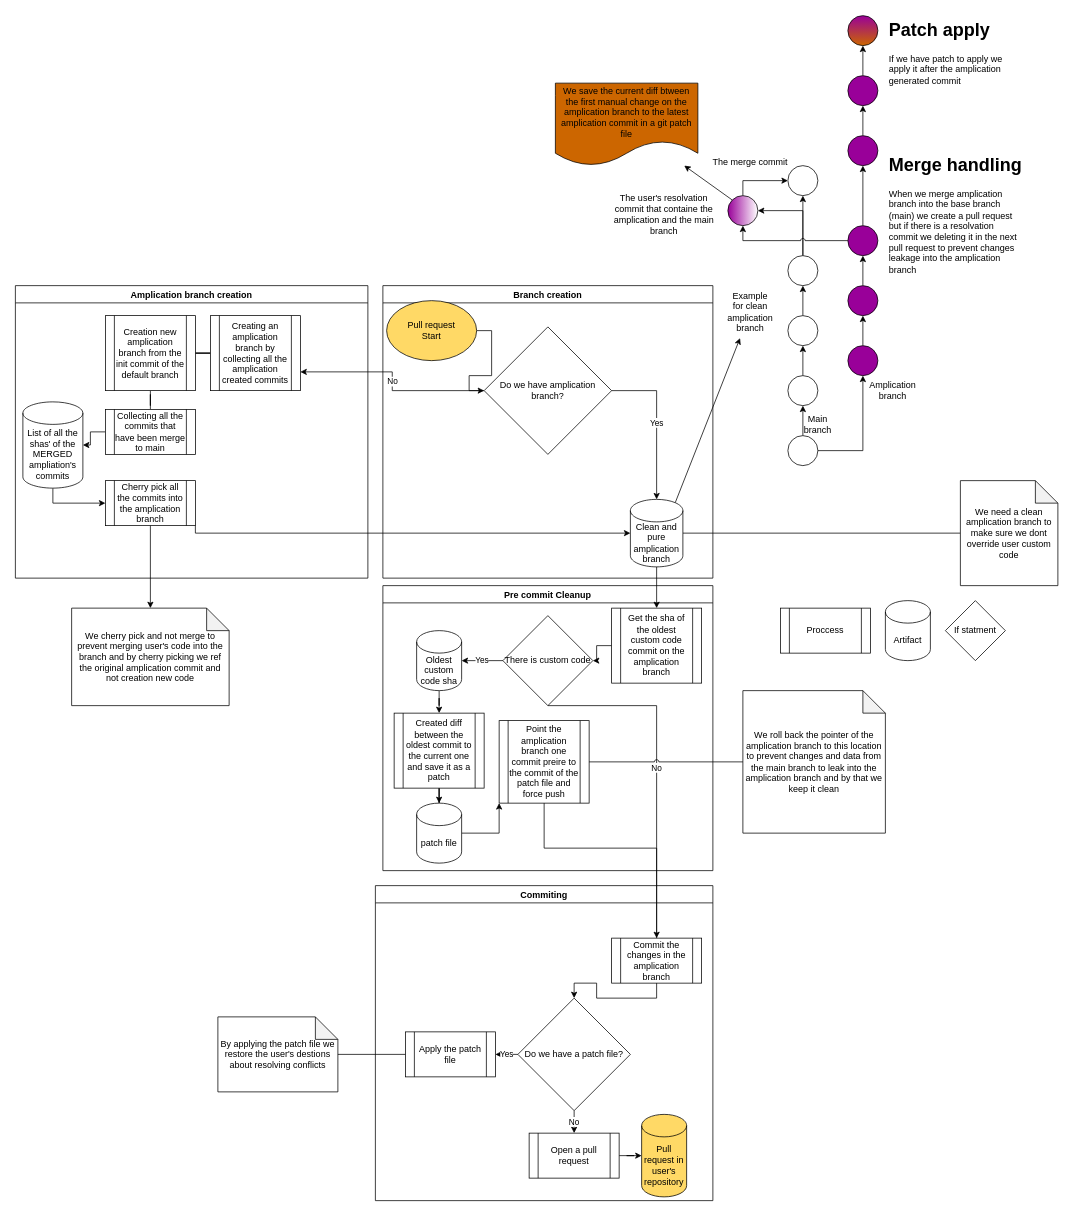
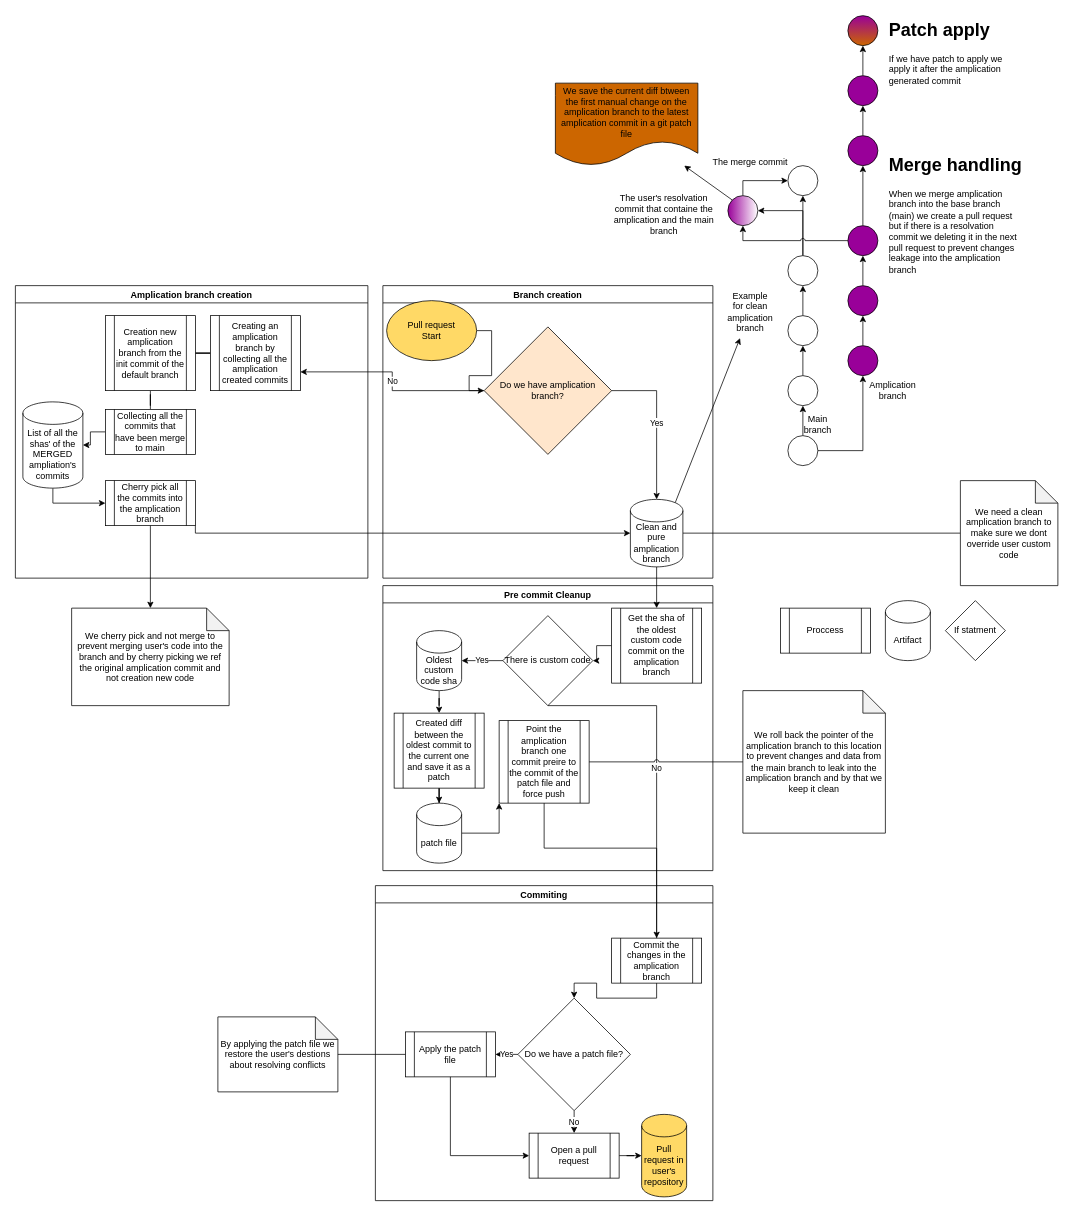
node "Do we have amplication branch?": fillcolor #ffffff -> #ffe6cc
edge "Apply the patch file" -> "Open a pull request": added
